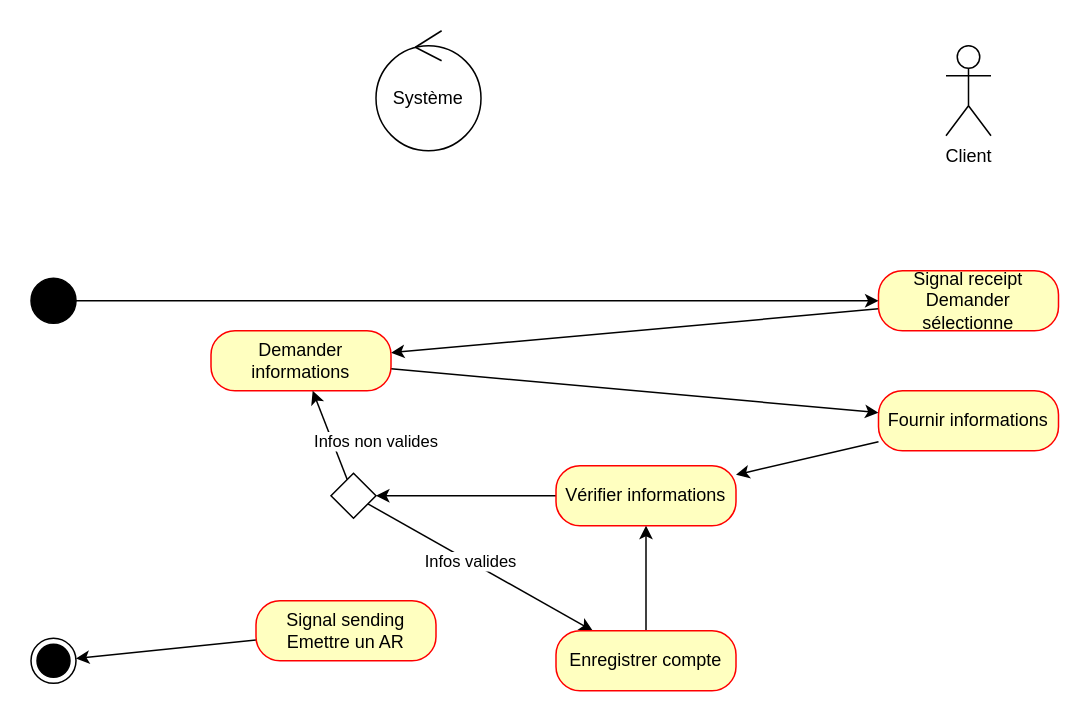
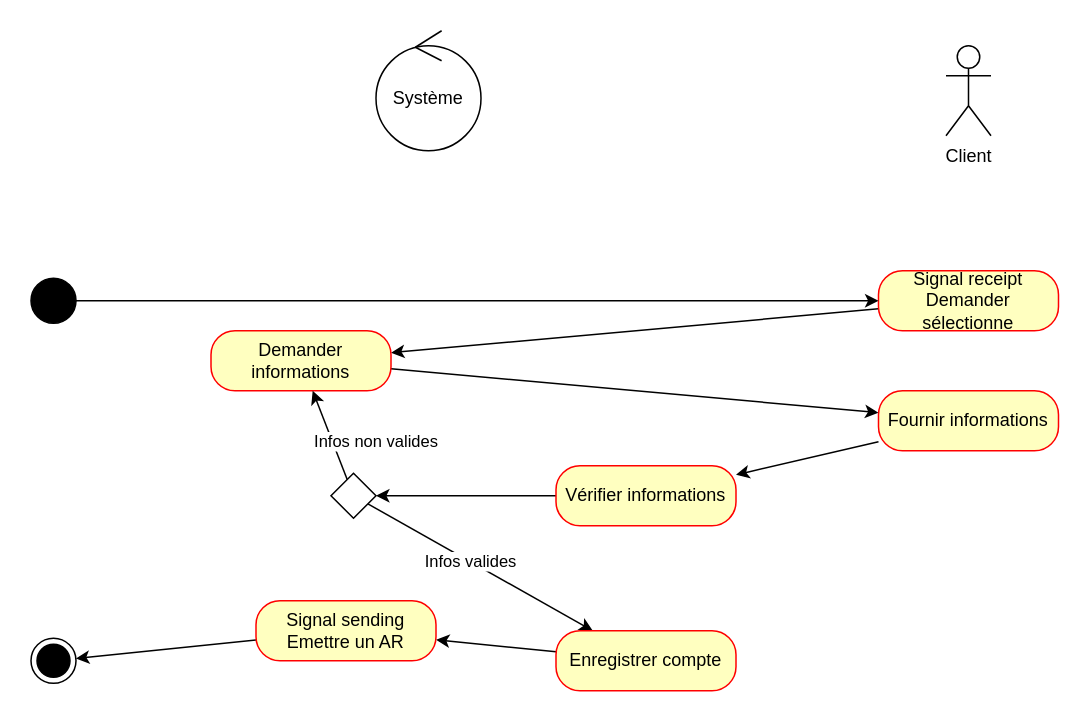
edge "Enregistrer compte" -> "Vérifier informations": now "Enregistrer compte" -> "Signal sending Emettre un AR"
